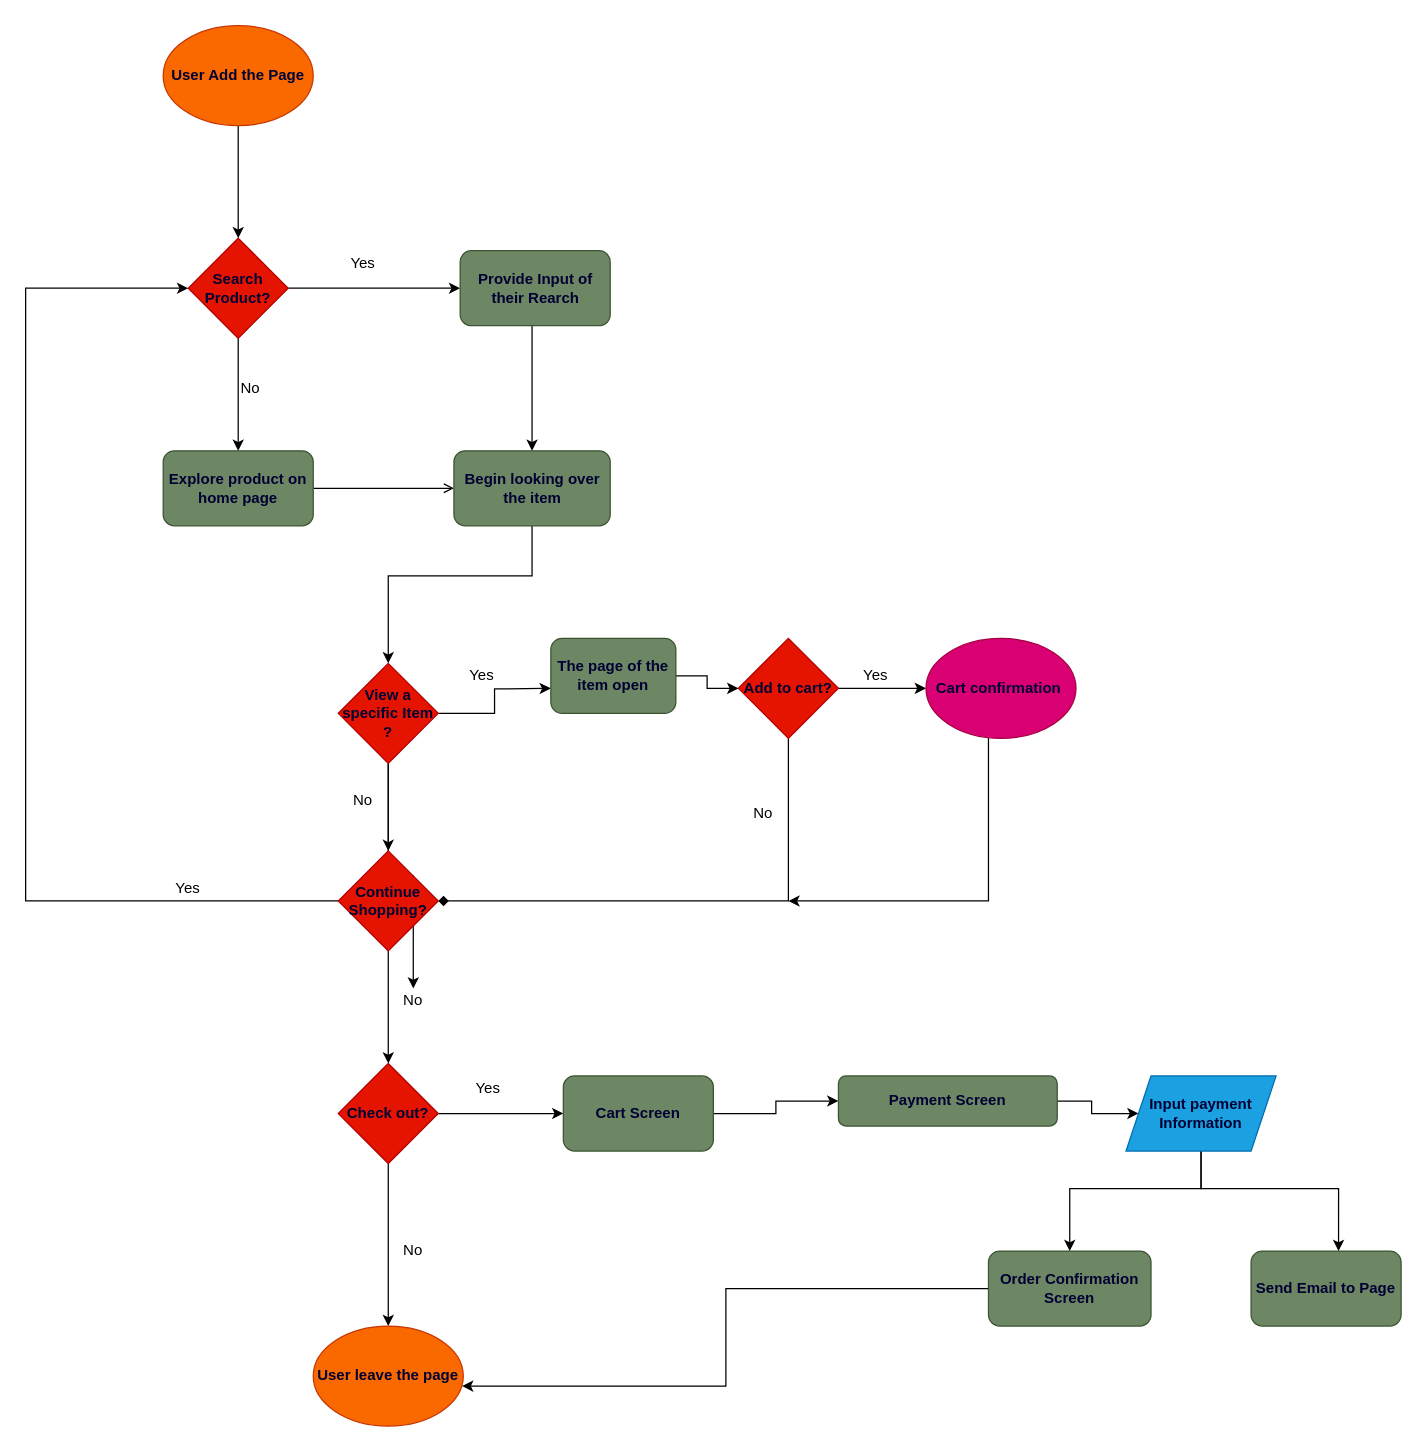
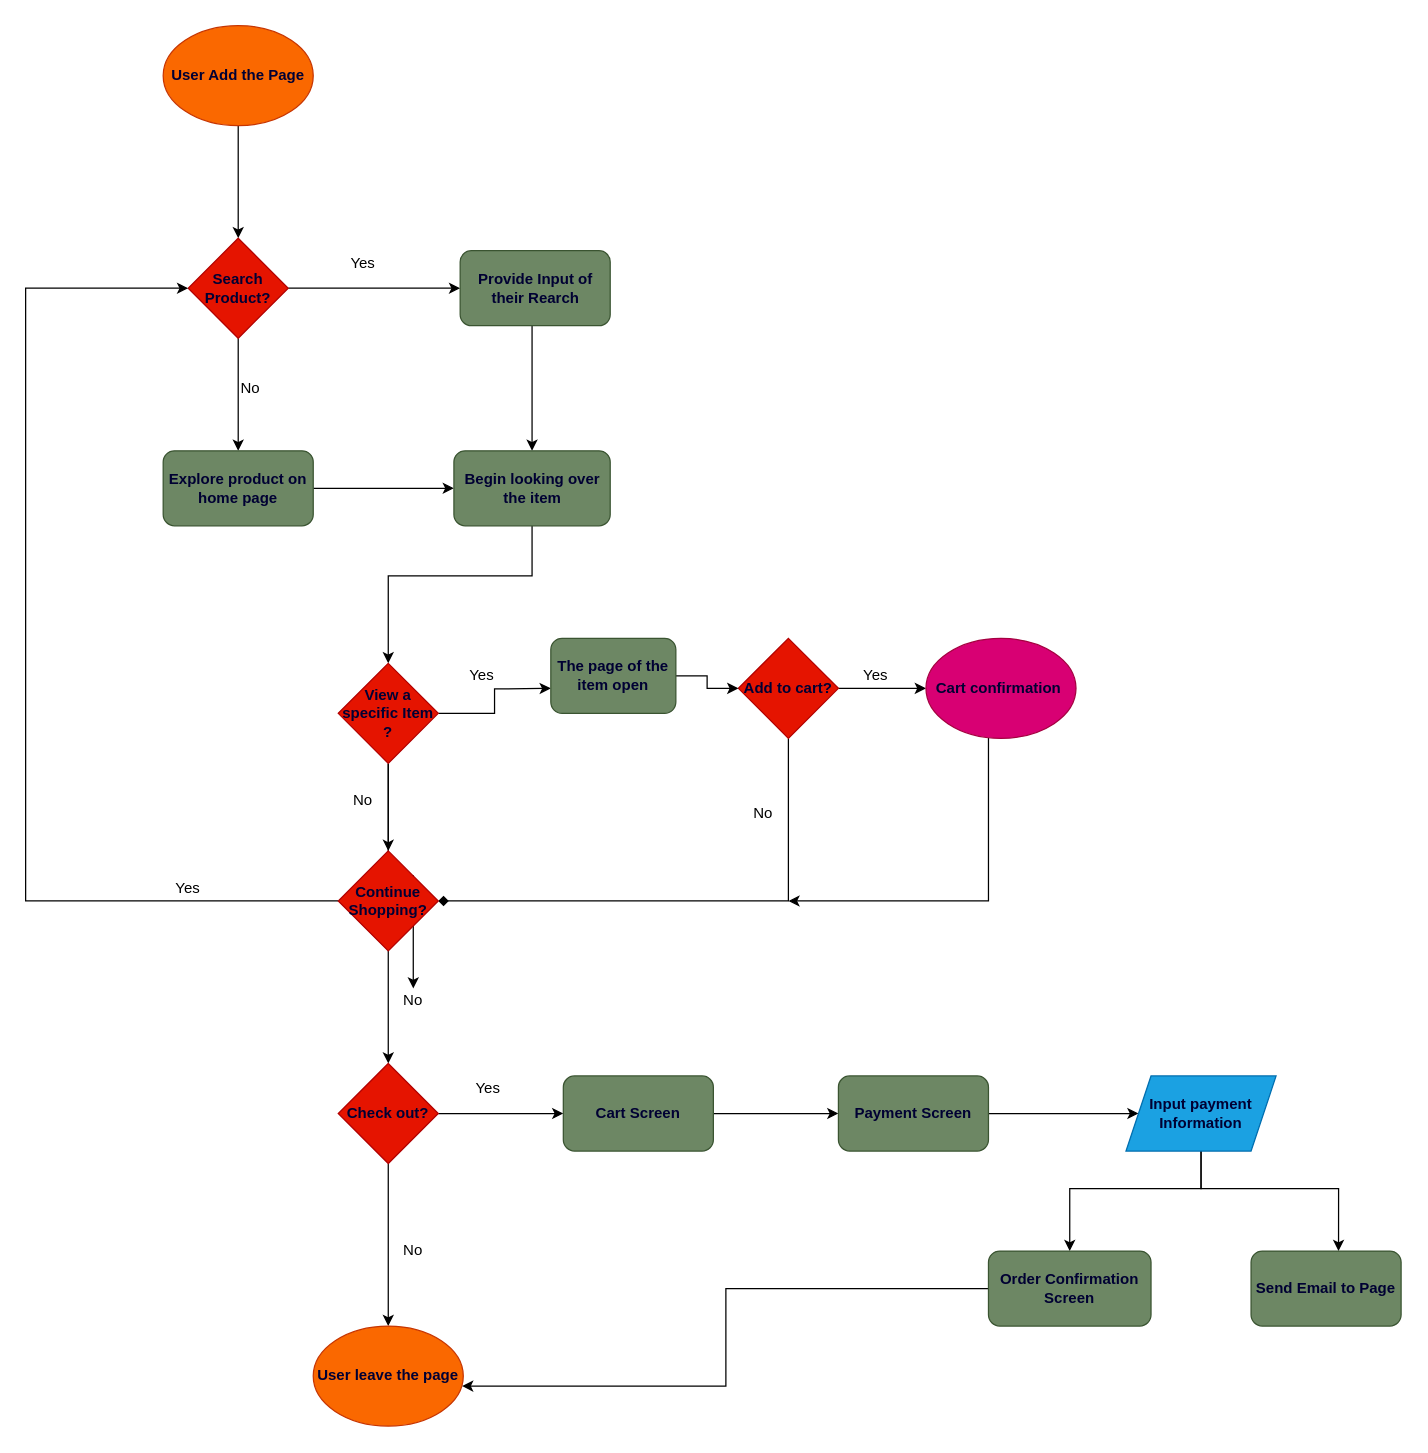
edge "Explore product on home page" -> "Begin looking over the item": arrowhead open -> classic
node "Payment Screen": size 219x50 -> 150x75
